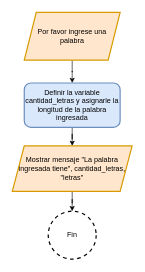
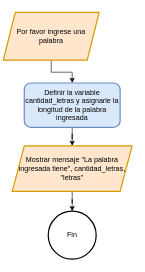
node "Por favor ingrese una palabra": moved (72, 36) -> (51, 36)
node "Fin": style dashed -> solid
